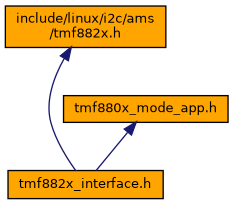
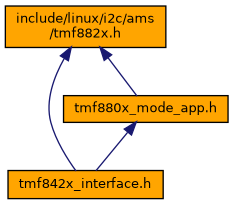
edge "tmf880x_mode_app.h" -> "include/linux/i2c/ams /tmf882x.h": added
node "tmf882x_interface.h": label "tmf882x_interface.h" -> "tmf842x_interface.h"
